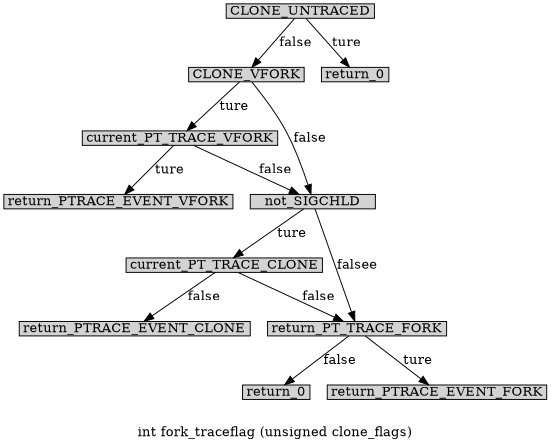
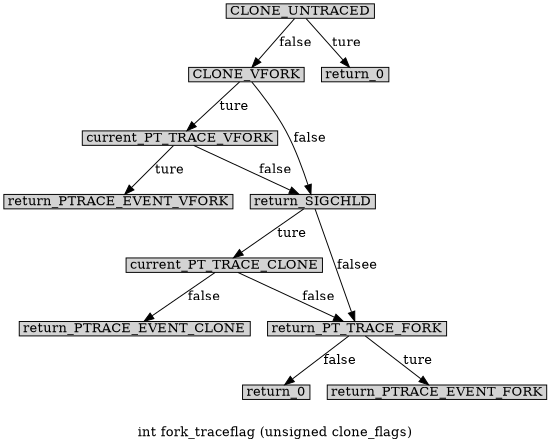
node "not_SIGCHLD": label "not_SIGCHLD" -> "return_SIGCHLD"
